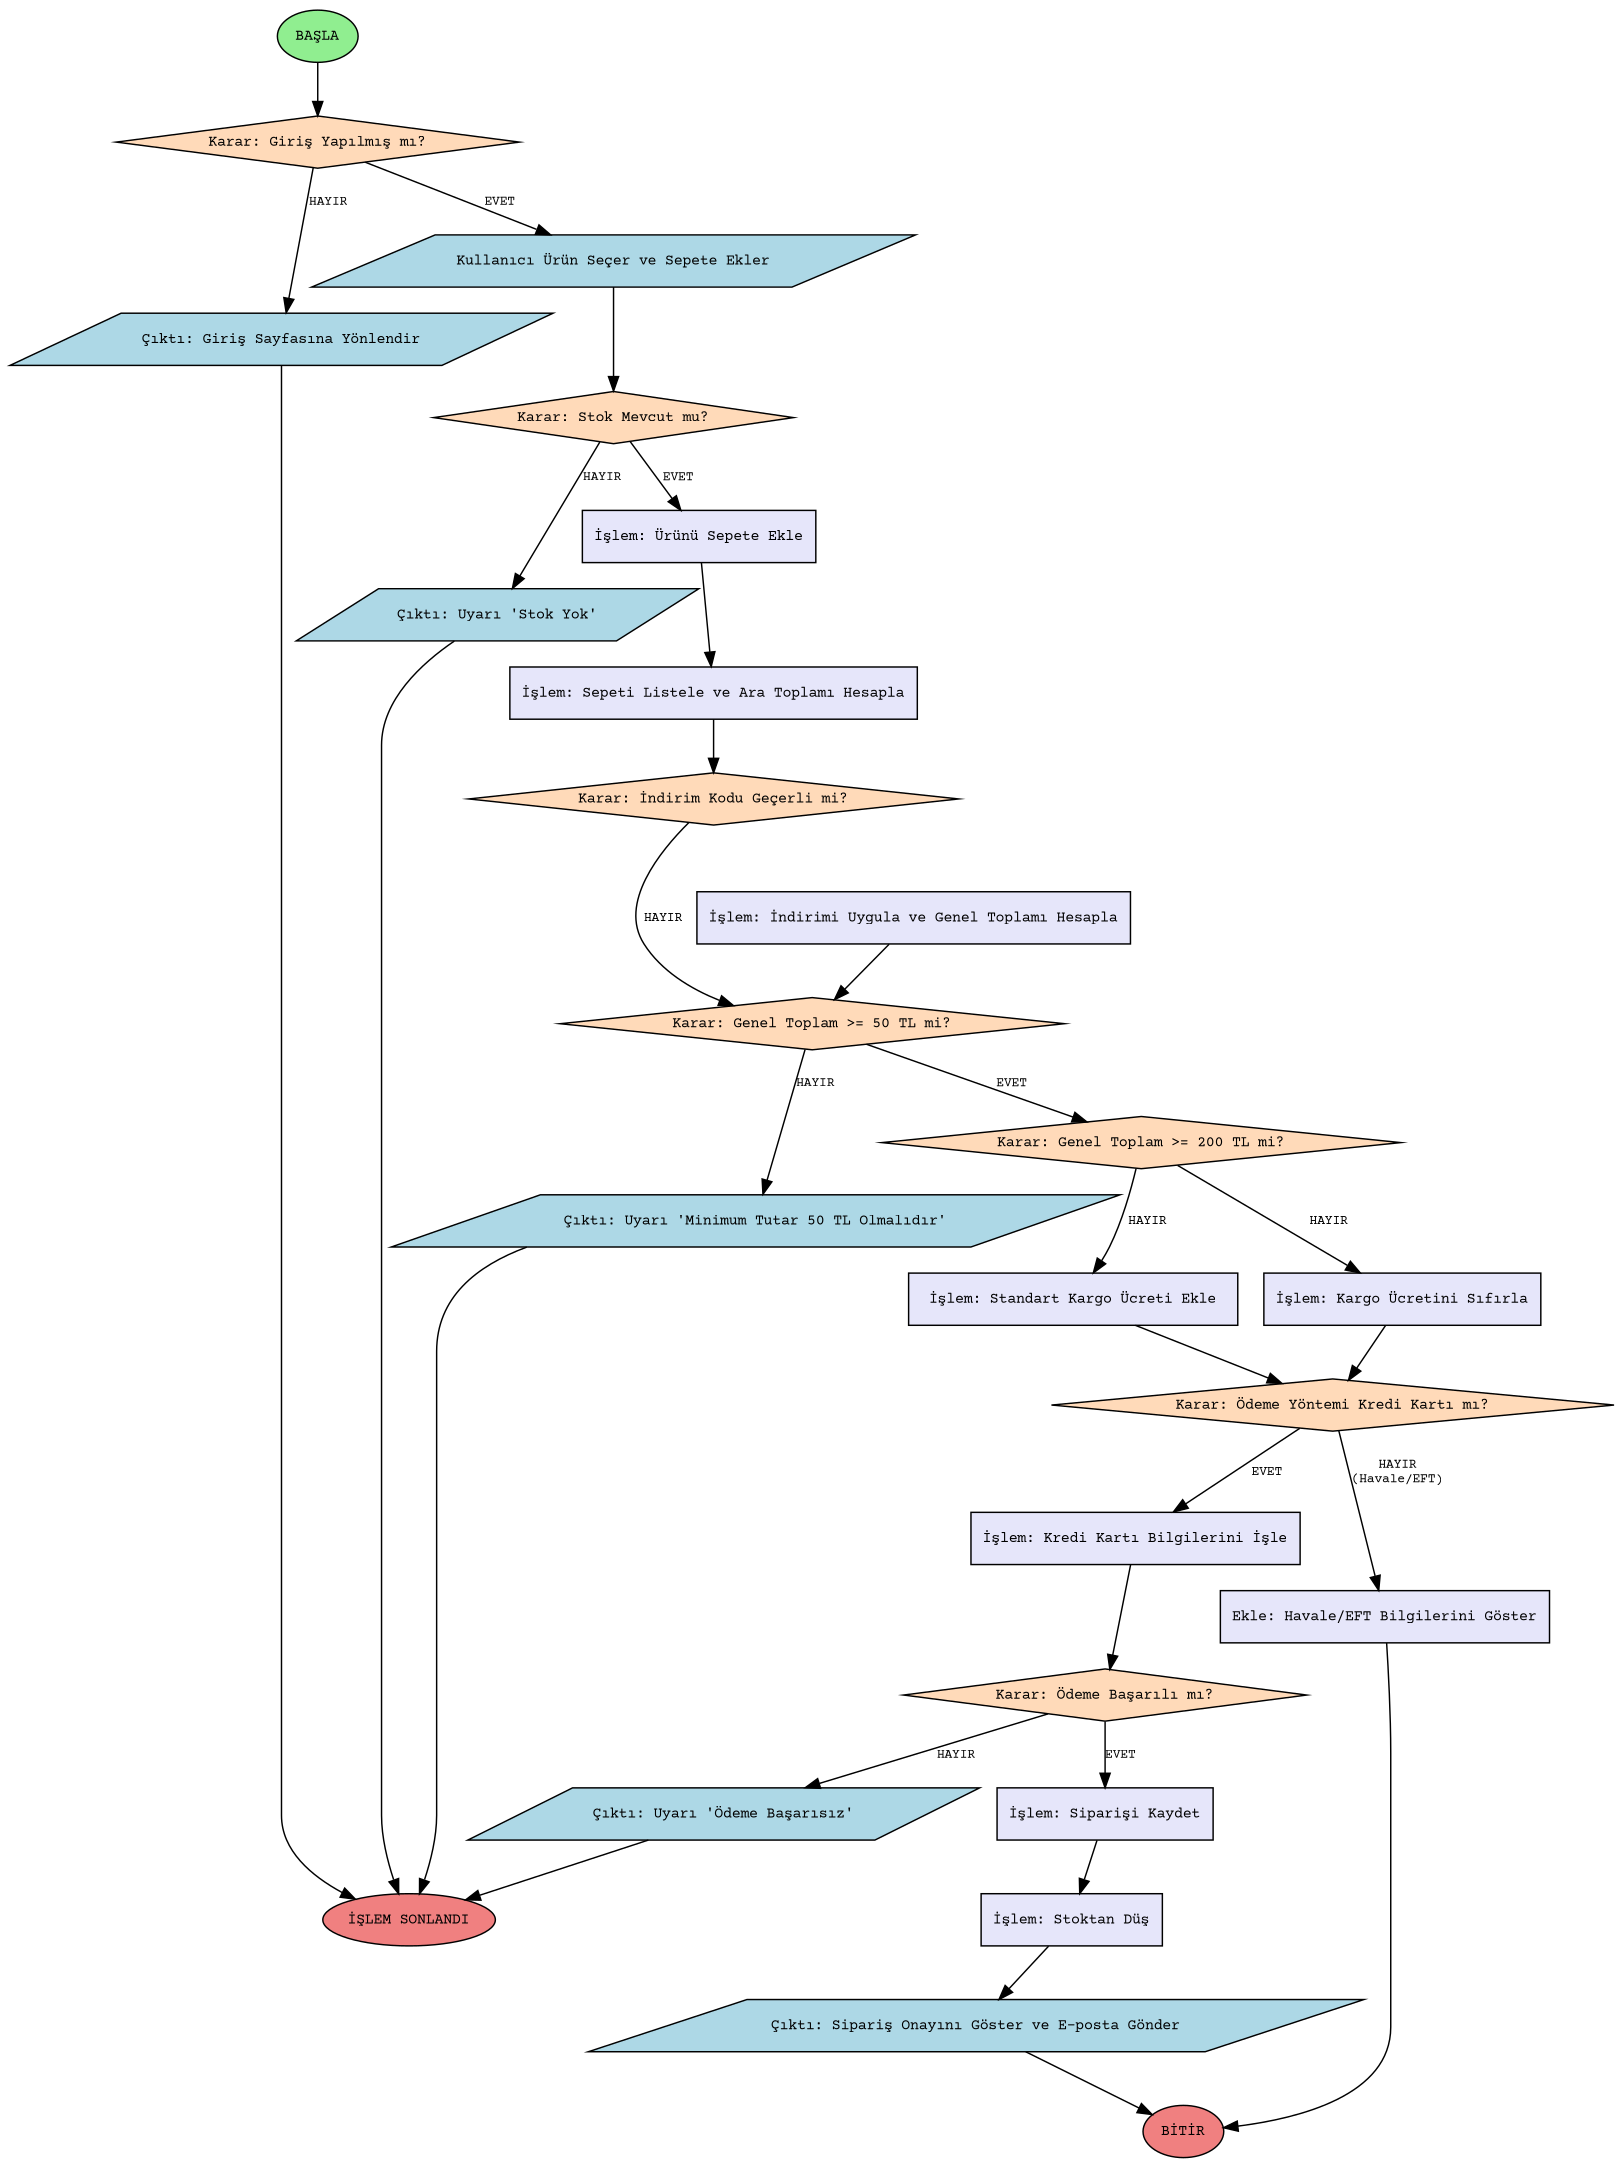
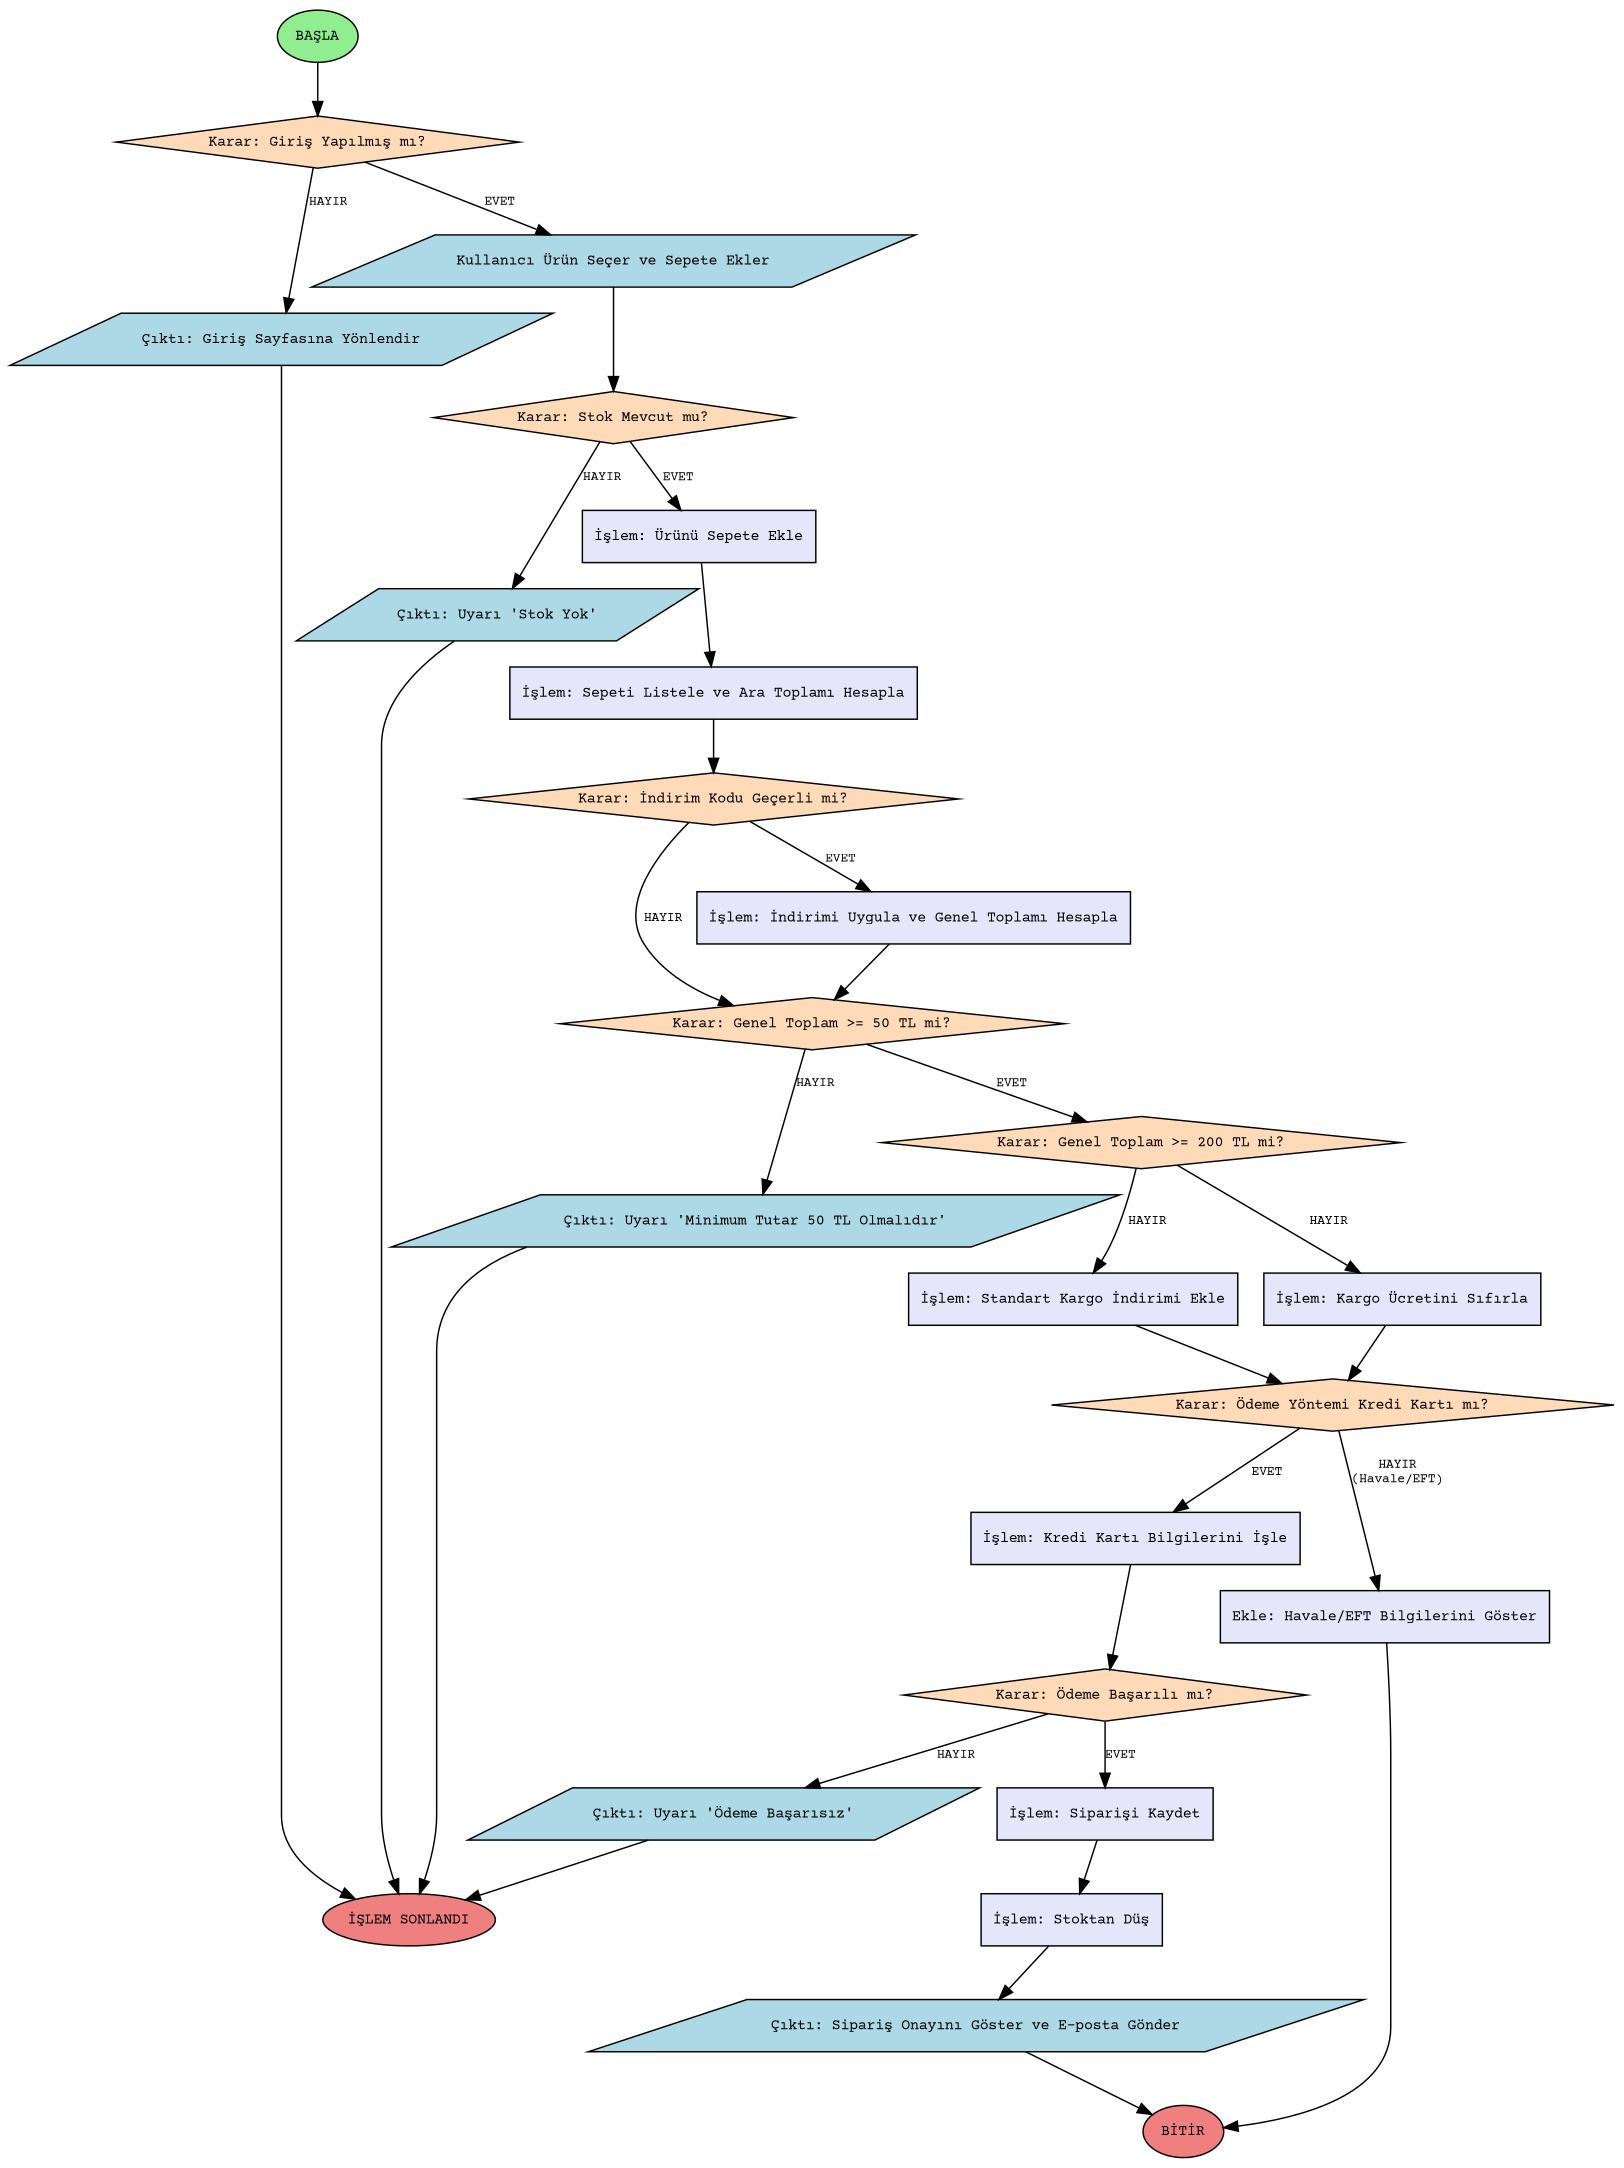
edge "Karar: İndirim Kodu Geçerli mi?" -> "İşlem: İndirimi Uygula ve Genel Toplamı Hesapla": added, label "EVET"
node "İşlem: Standart Kargo Ücreti Ekle": label "İşlem: Standart Kargo Ücreti Ekle" -> "İşlem: Standart Kargo İndirimi Ekle"
